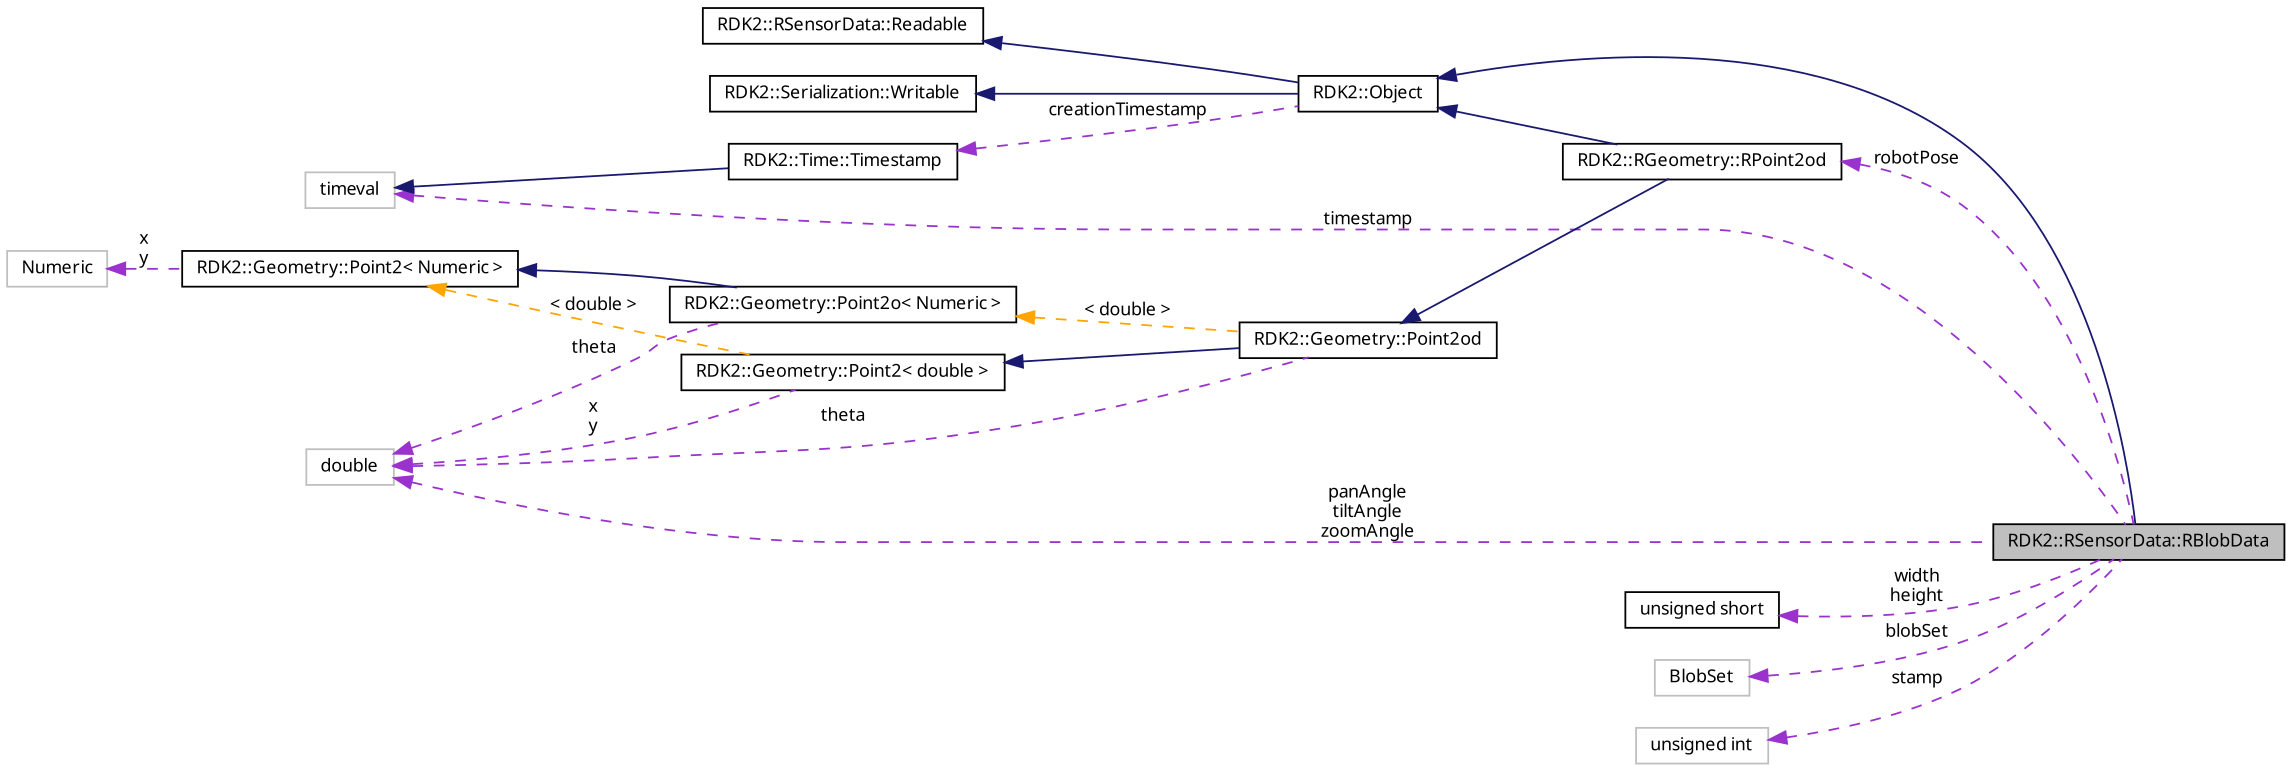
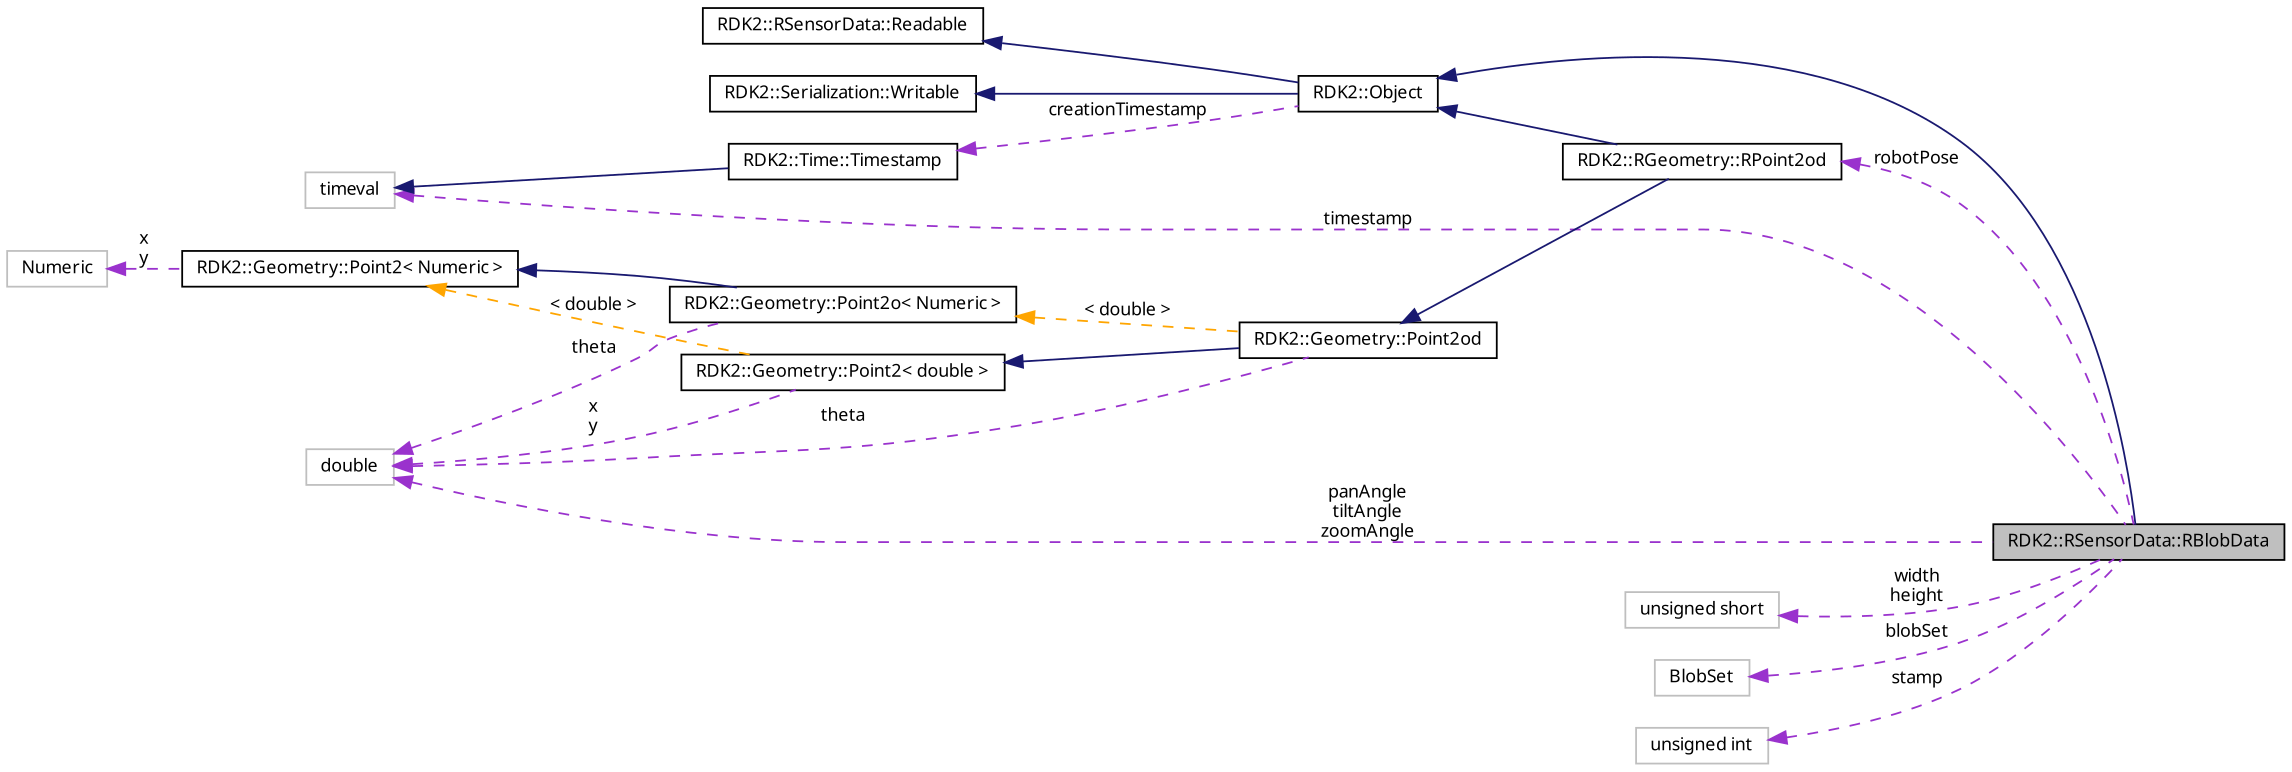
node "unsigned short": color black -> grey75
